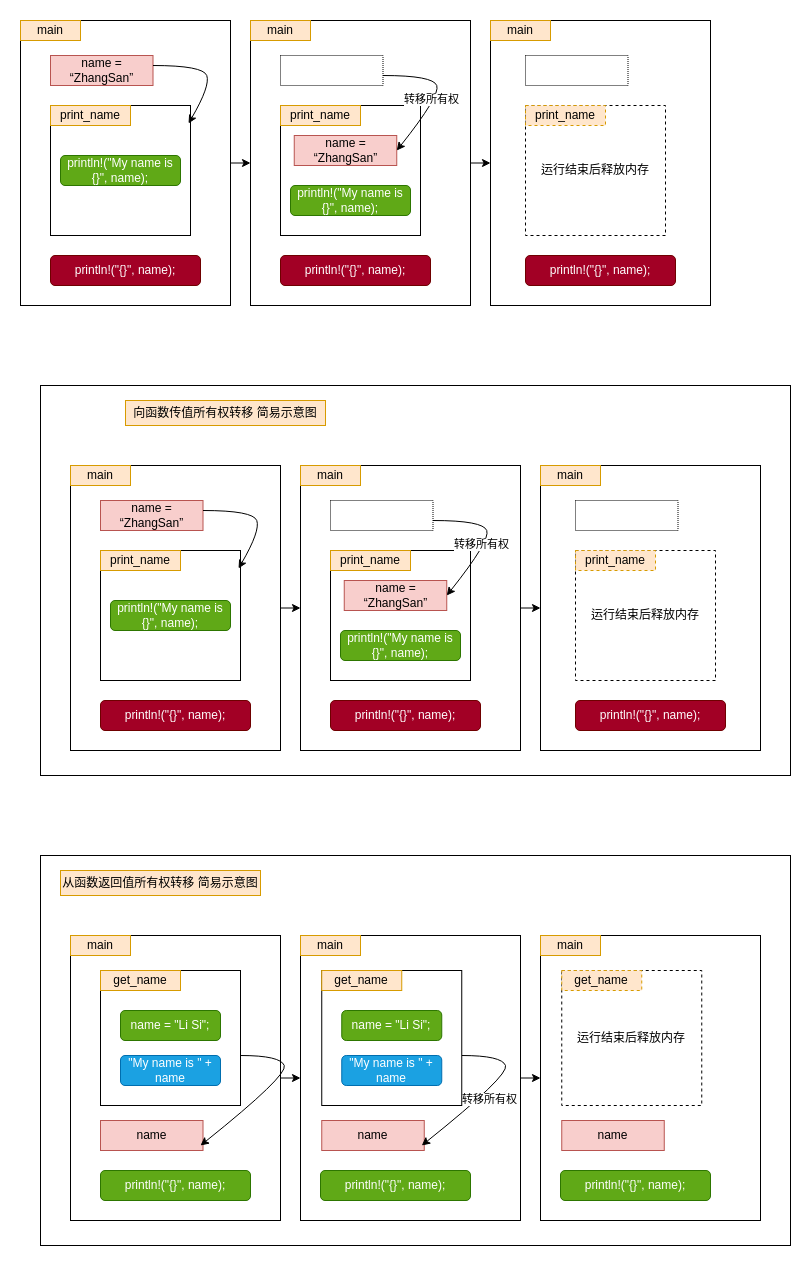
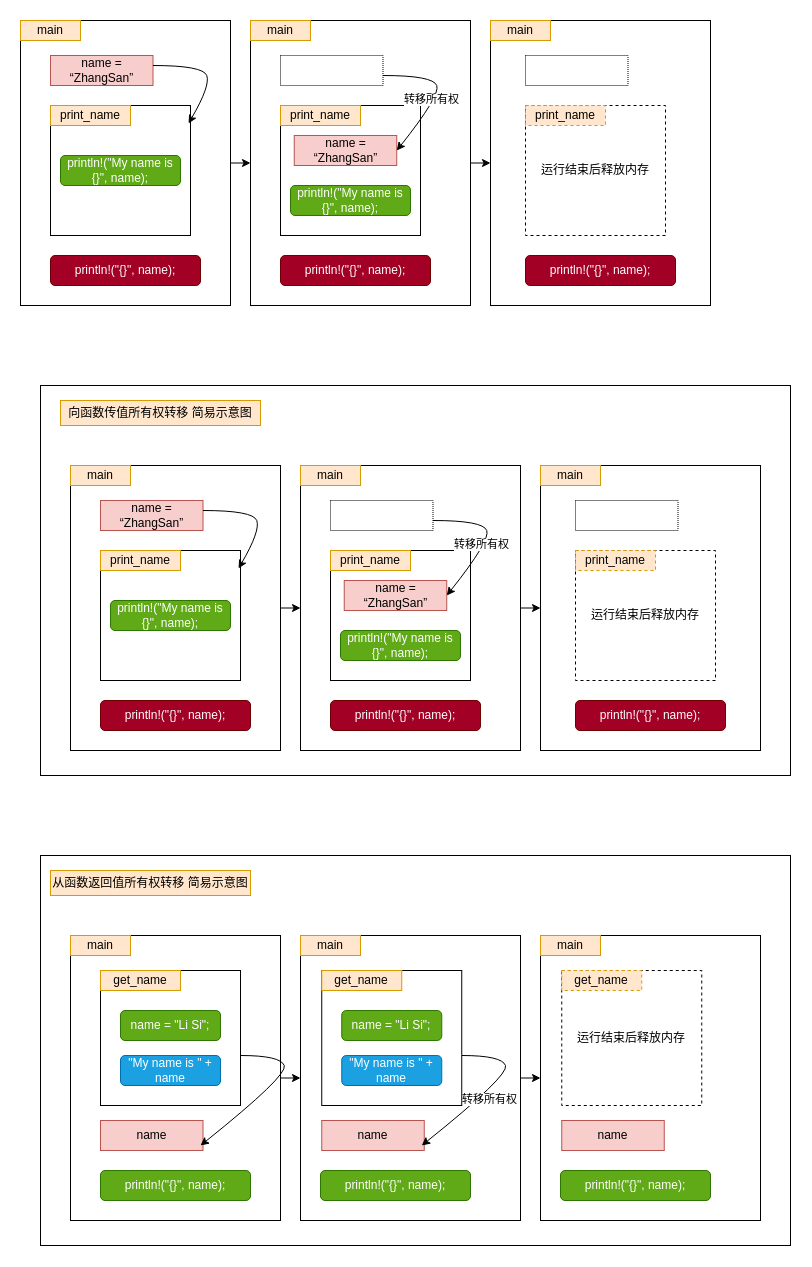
node "向函数传值所有权转移 简易示意图": moved (226, 413) -> (161, 413)
node "从函数返回值所有权转移 简易示意图": moved (161, 883) -> (151, 883)
